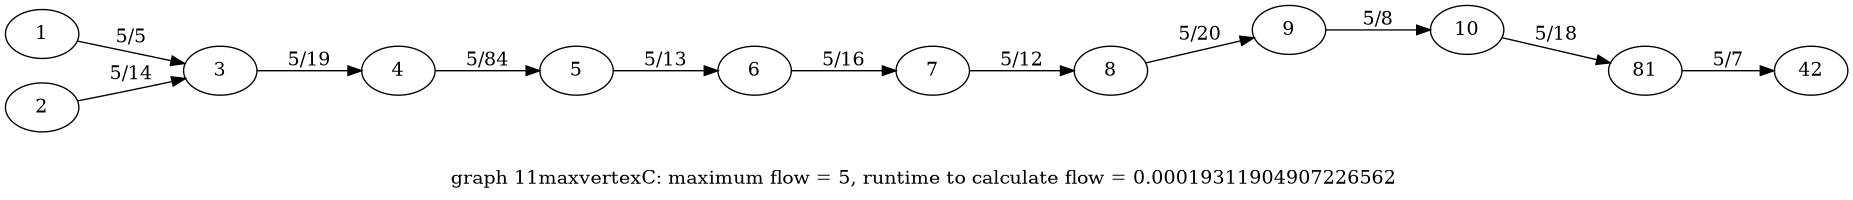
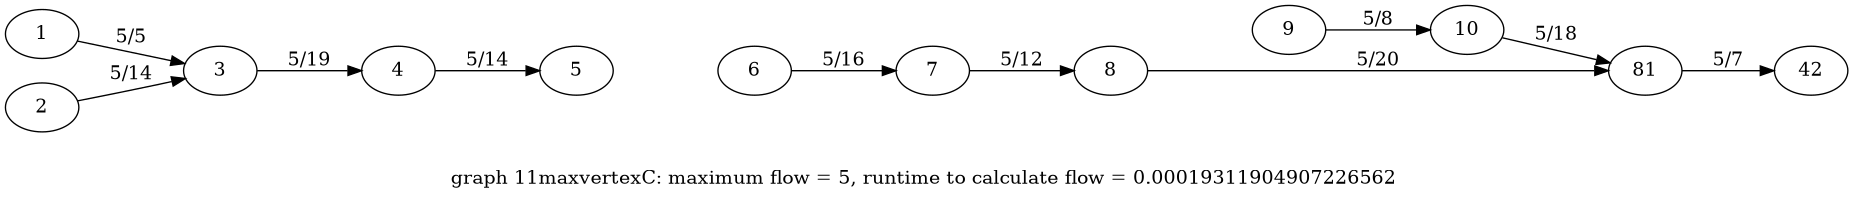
edge "8" -> "9": now "8" -> "81"
edge "4" -> "5": label " 5/84 " -> " 5/14 "
edge "5" -> "6": removed, label "5/13"
